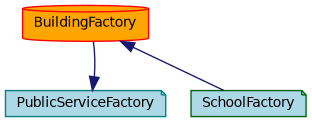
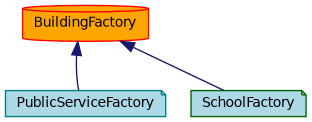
edge "BuildingFactory" -> "PublicServiceFactory": reversed
